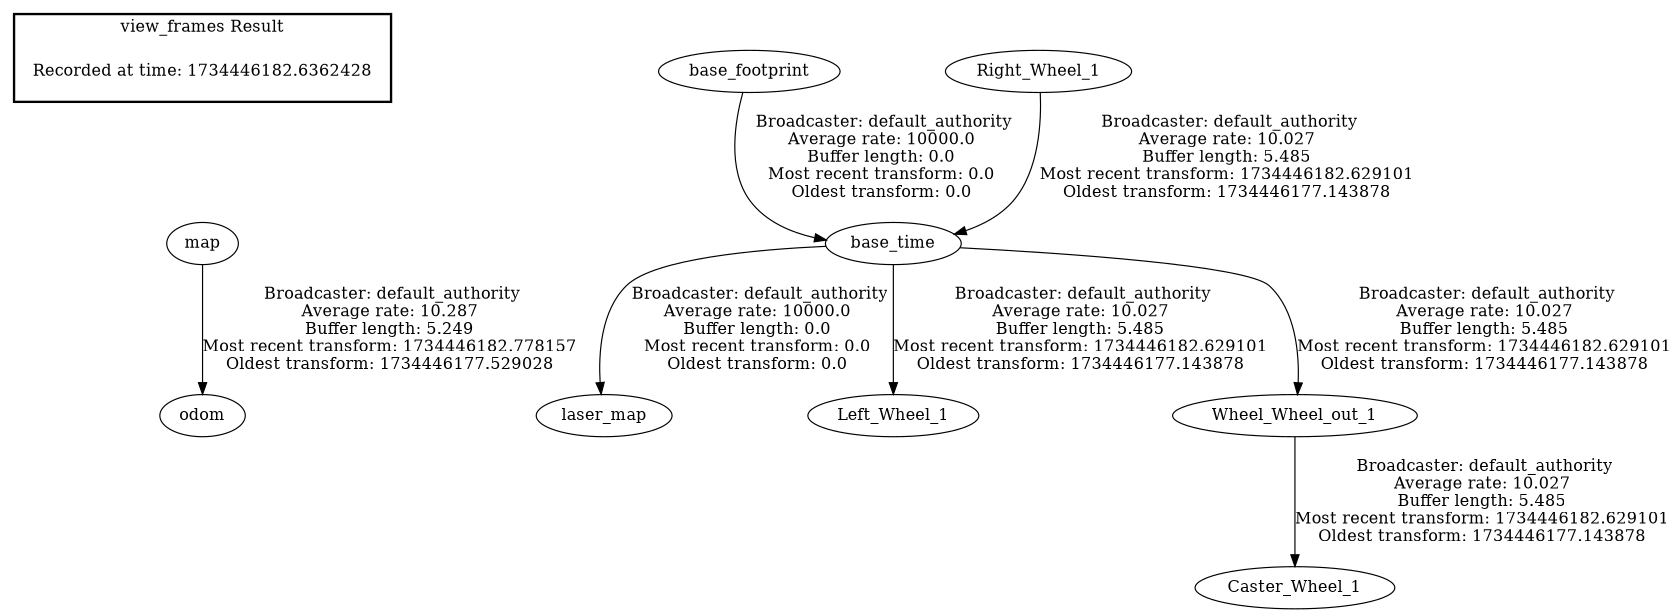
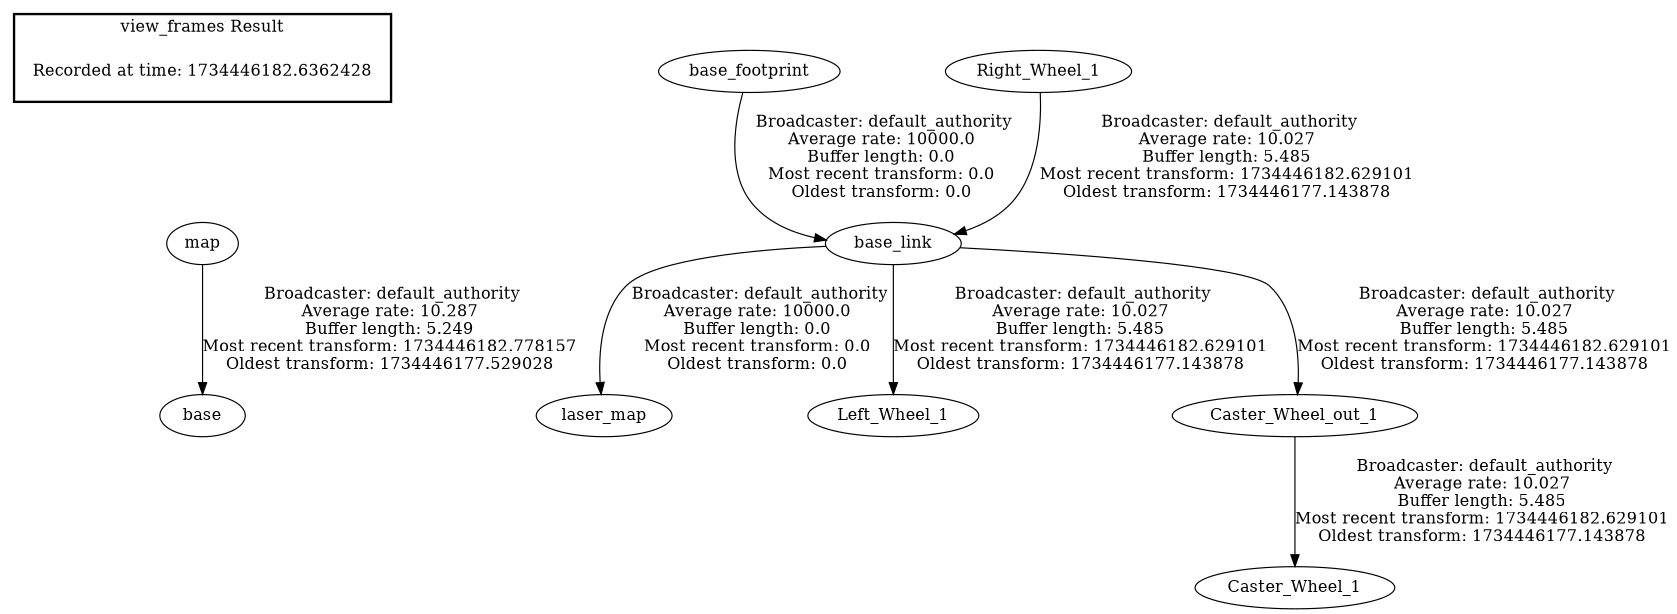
node "base_time": label "base_time" -> "base_link"
node "odom": label "odom" -> "base"
node "Wheel_Wheel_out_1": label "Wheel_Wheel_out_1" -> "Caster_Wheel_out_1"
